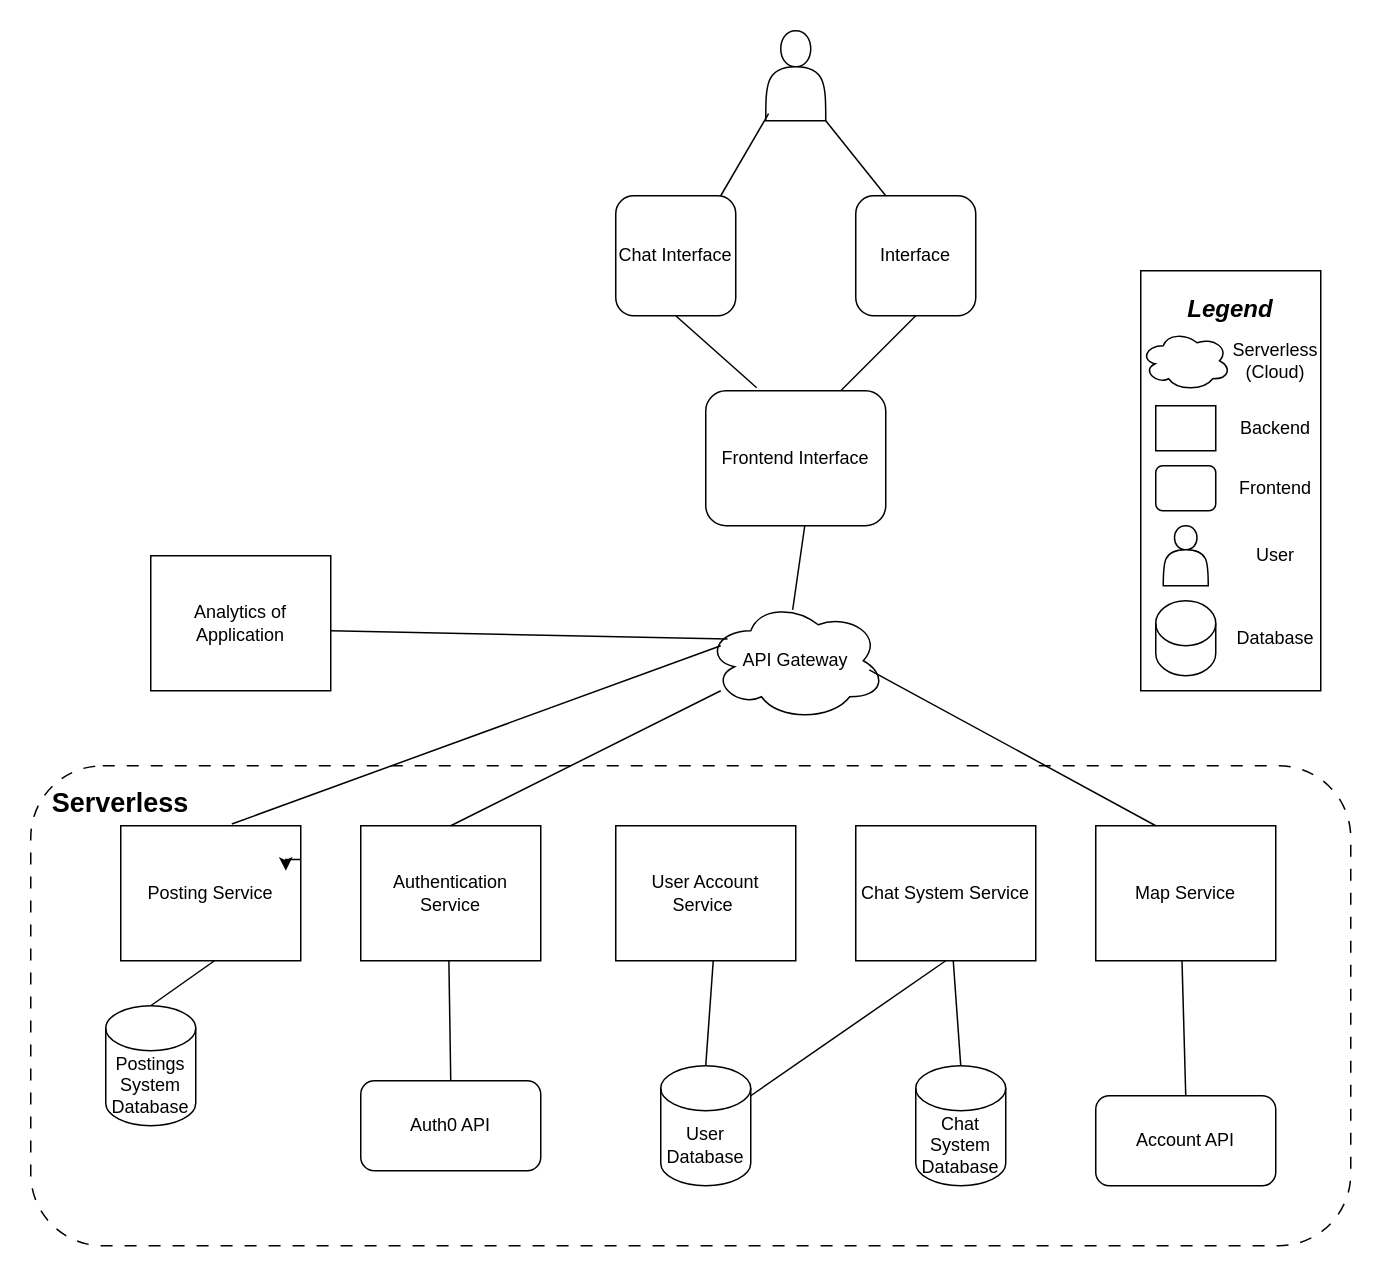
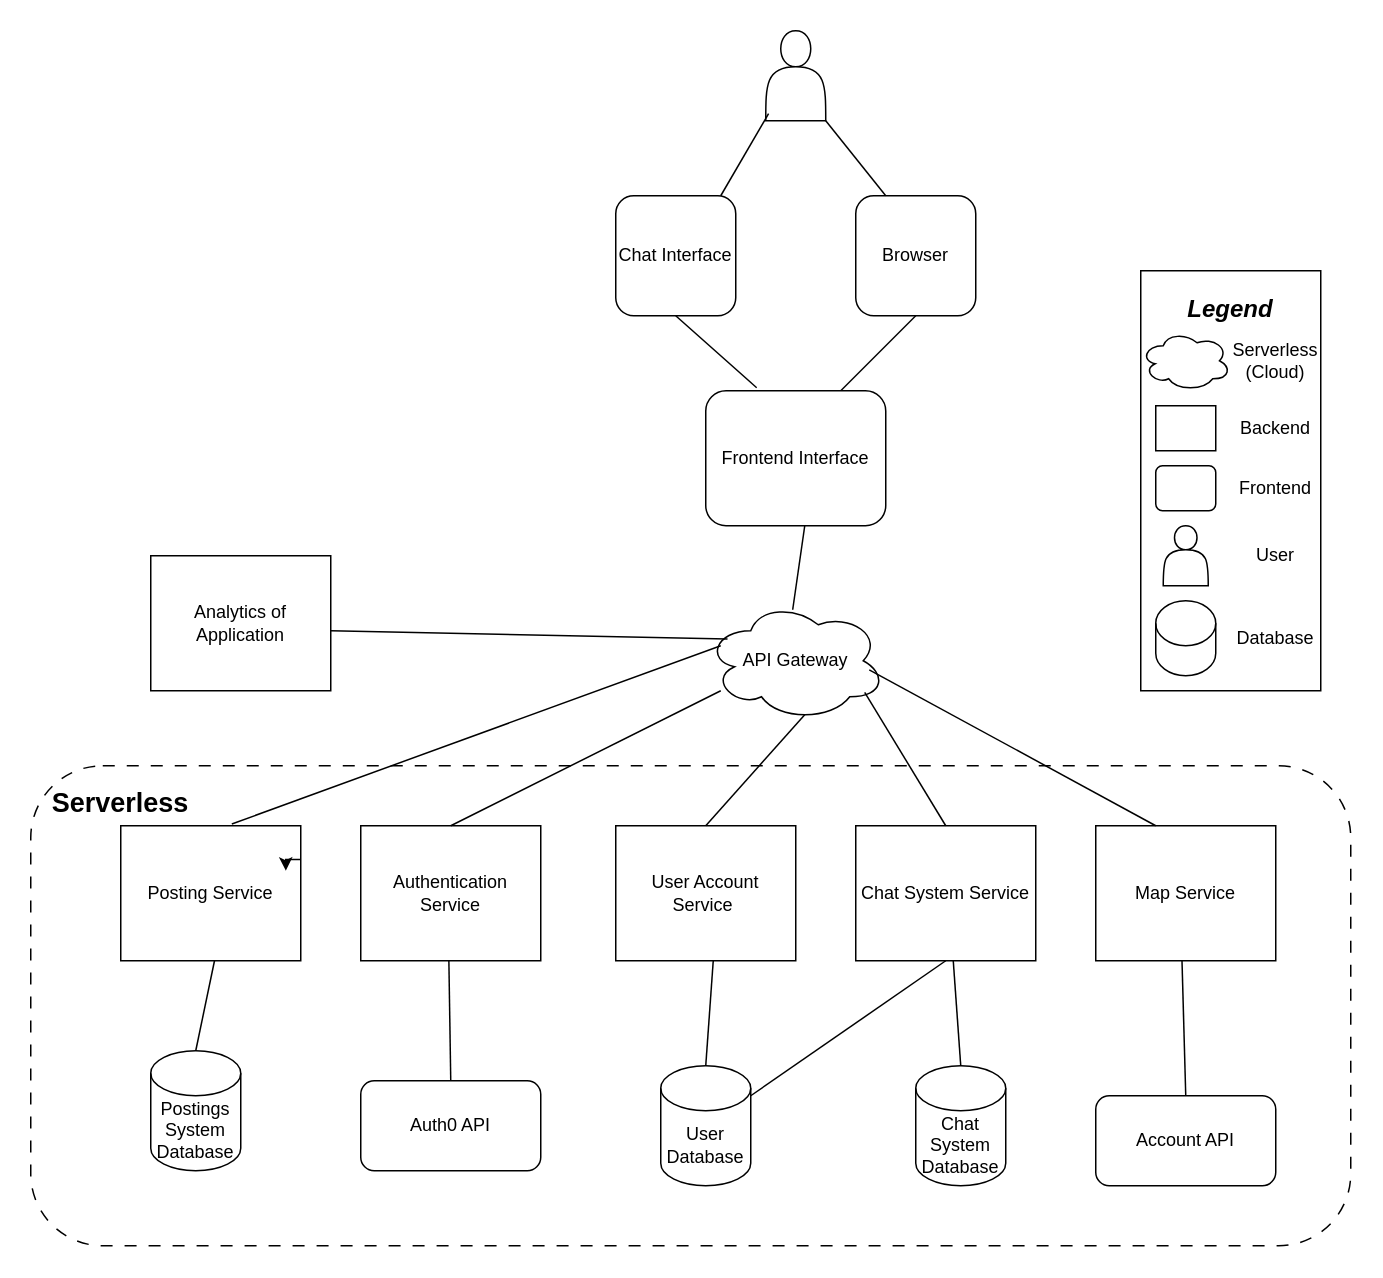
node "Interface": label "Interface" -> "Browser"
edge "API Gateway" -- "Chat System Service": added
edge "API Gateway" -- "User Account Service": added
node "Postings System Database": moved (151, 1066) -> (196, 1111)
